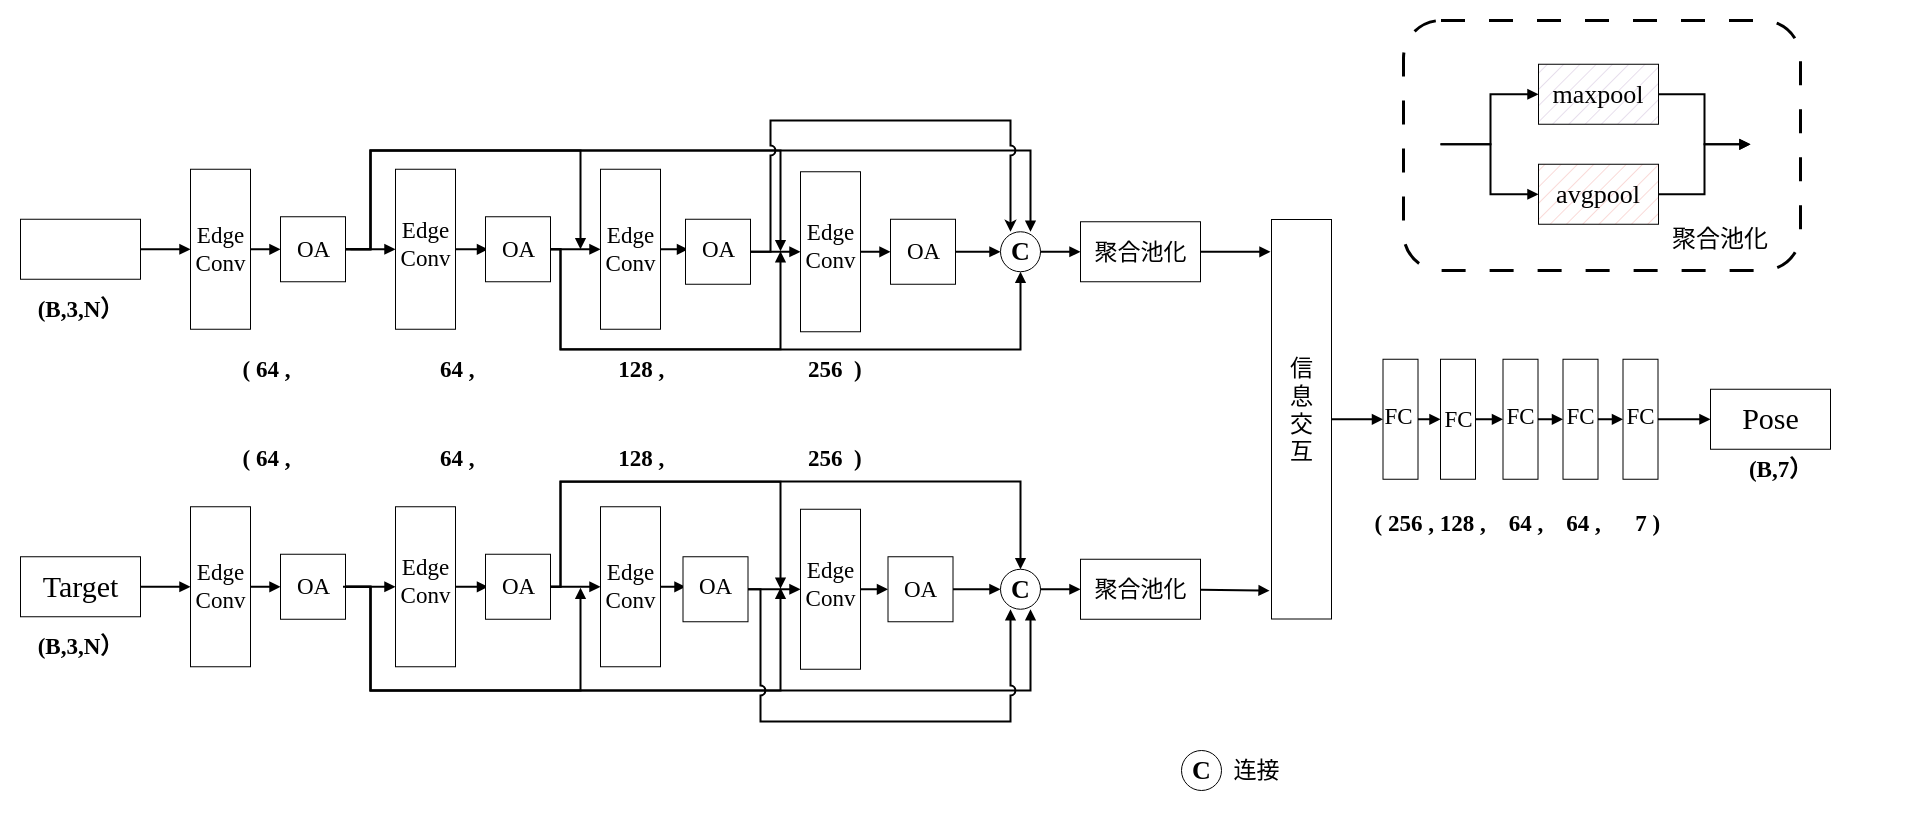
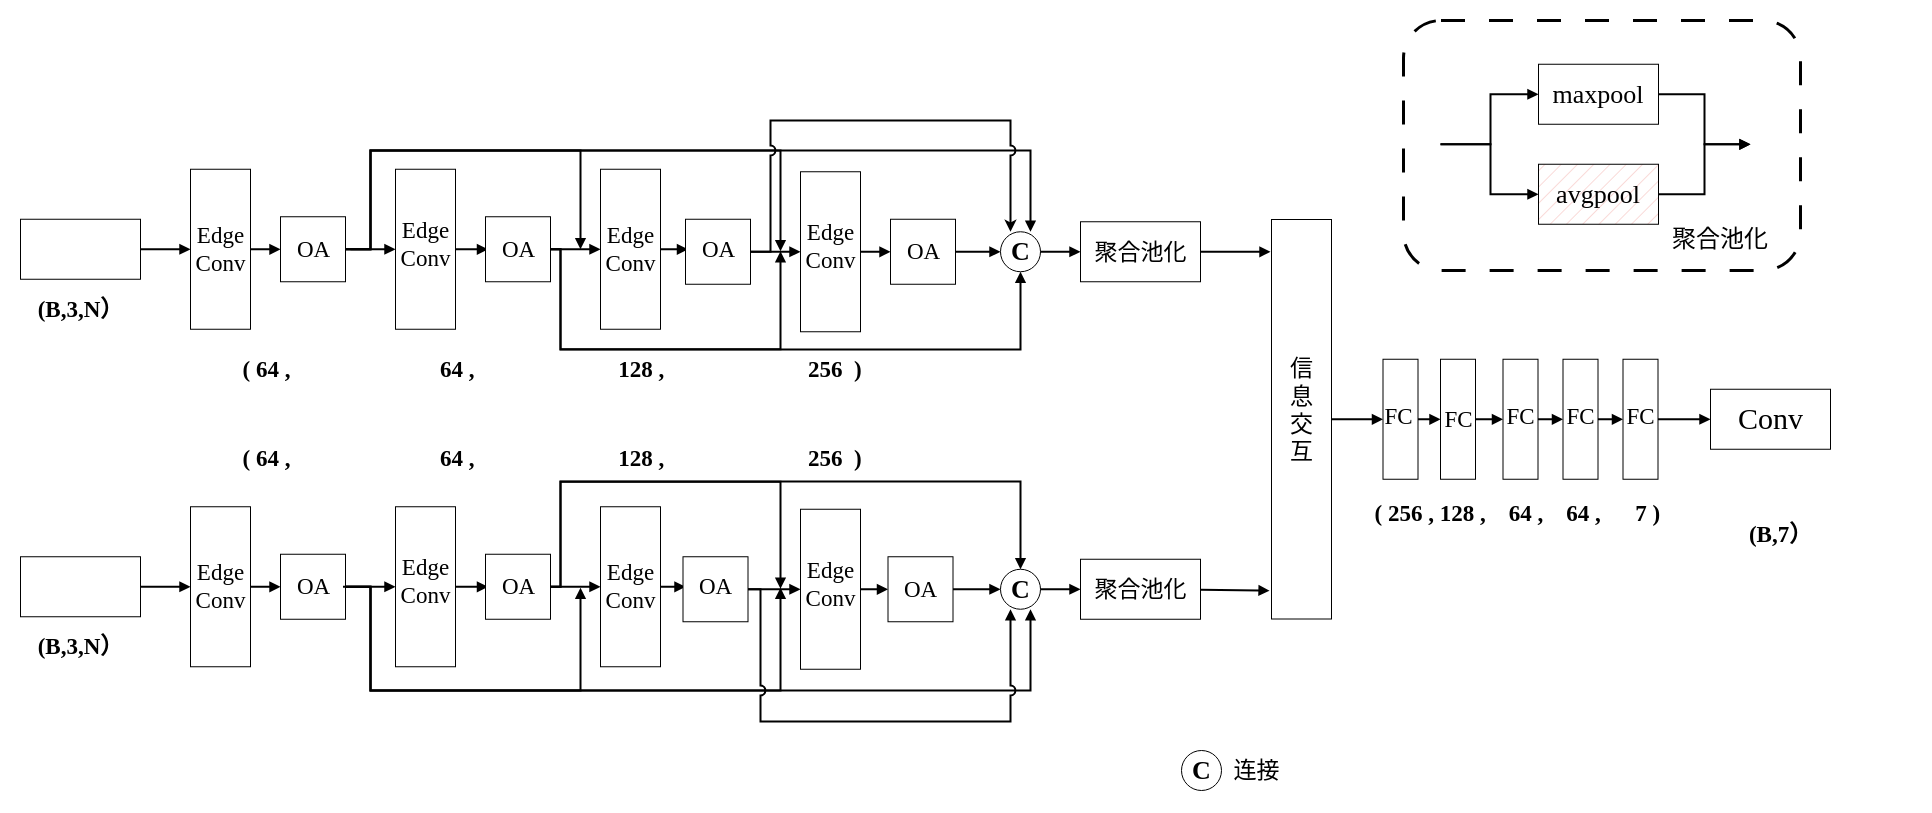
node "maxpool": fillcolor #e1d5e7 -> #ffffff
node "Pose": label "Pose" -> "Conv"
node "(B,7）": moved (1781, 469) -> (1781, 534)
node "( 256 , 128 , 64 , 64 , 7 )": moved (1468, 523) -> (1468, 513)
node "Target": removed
